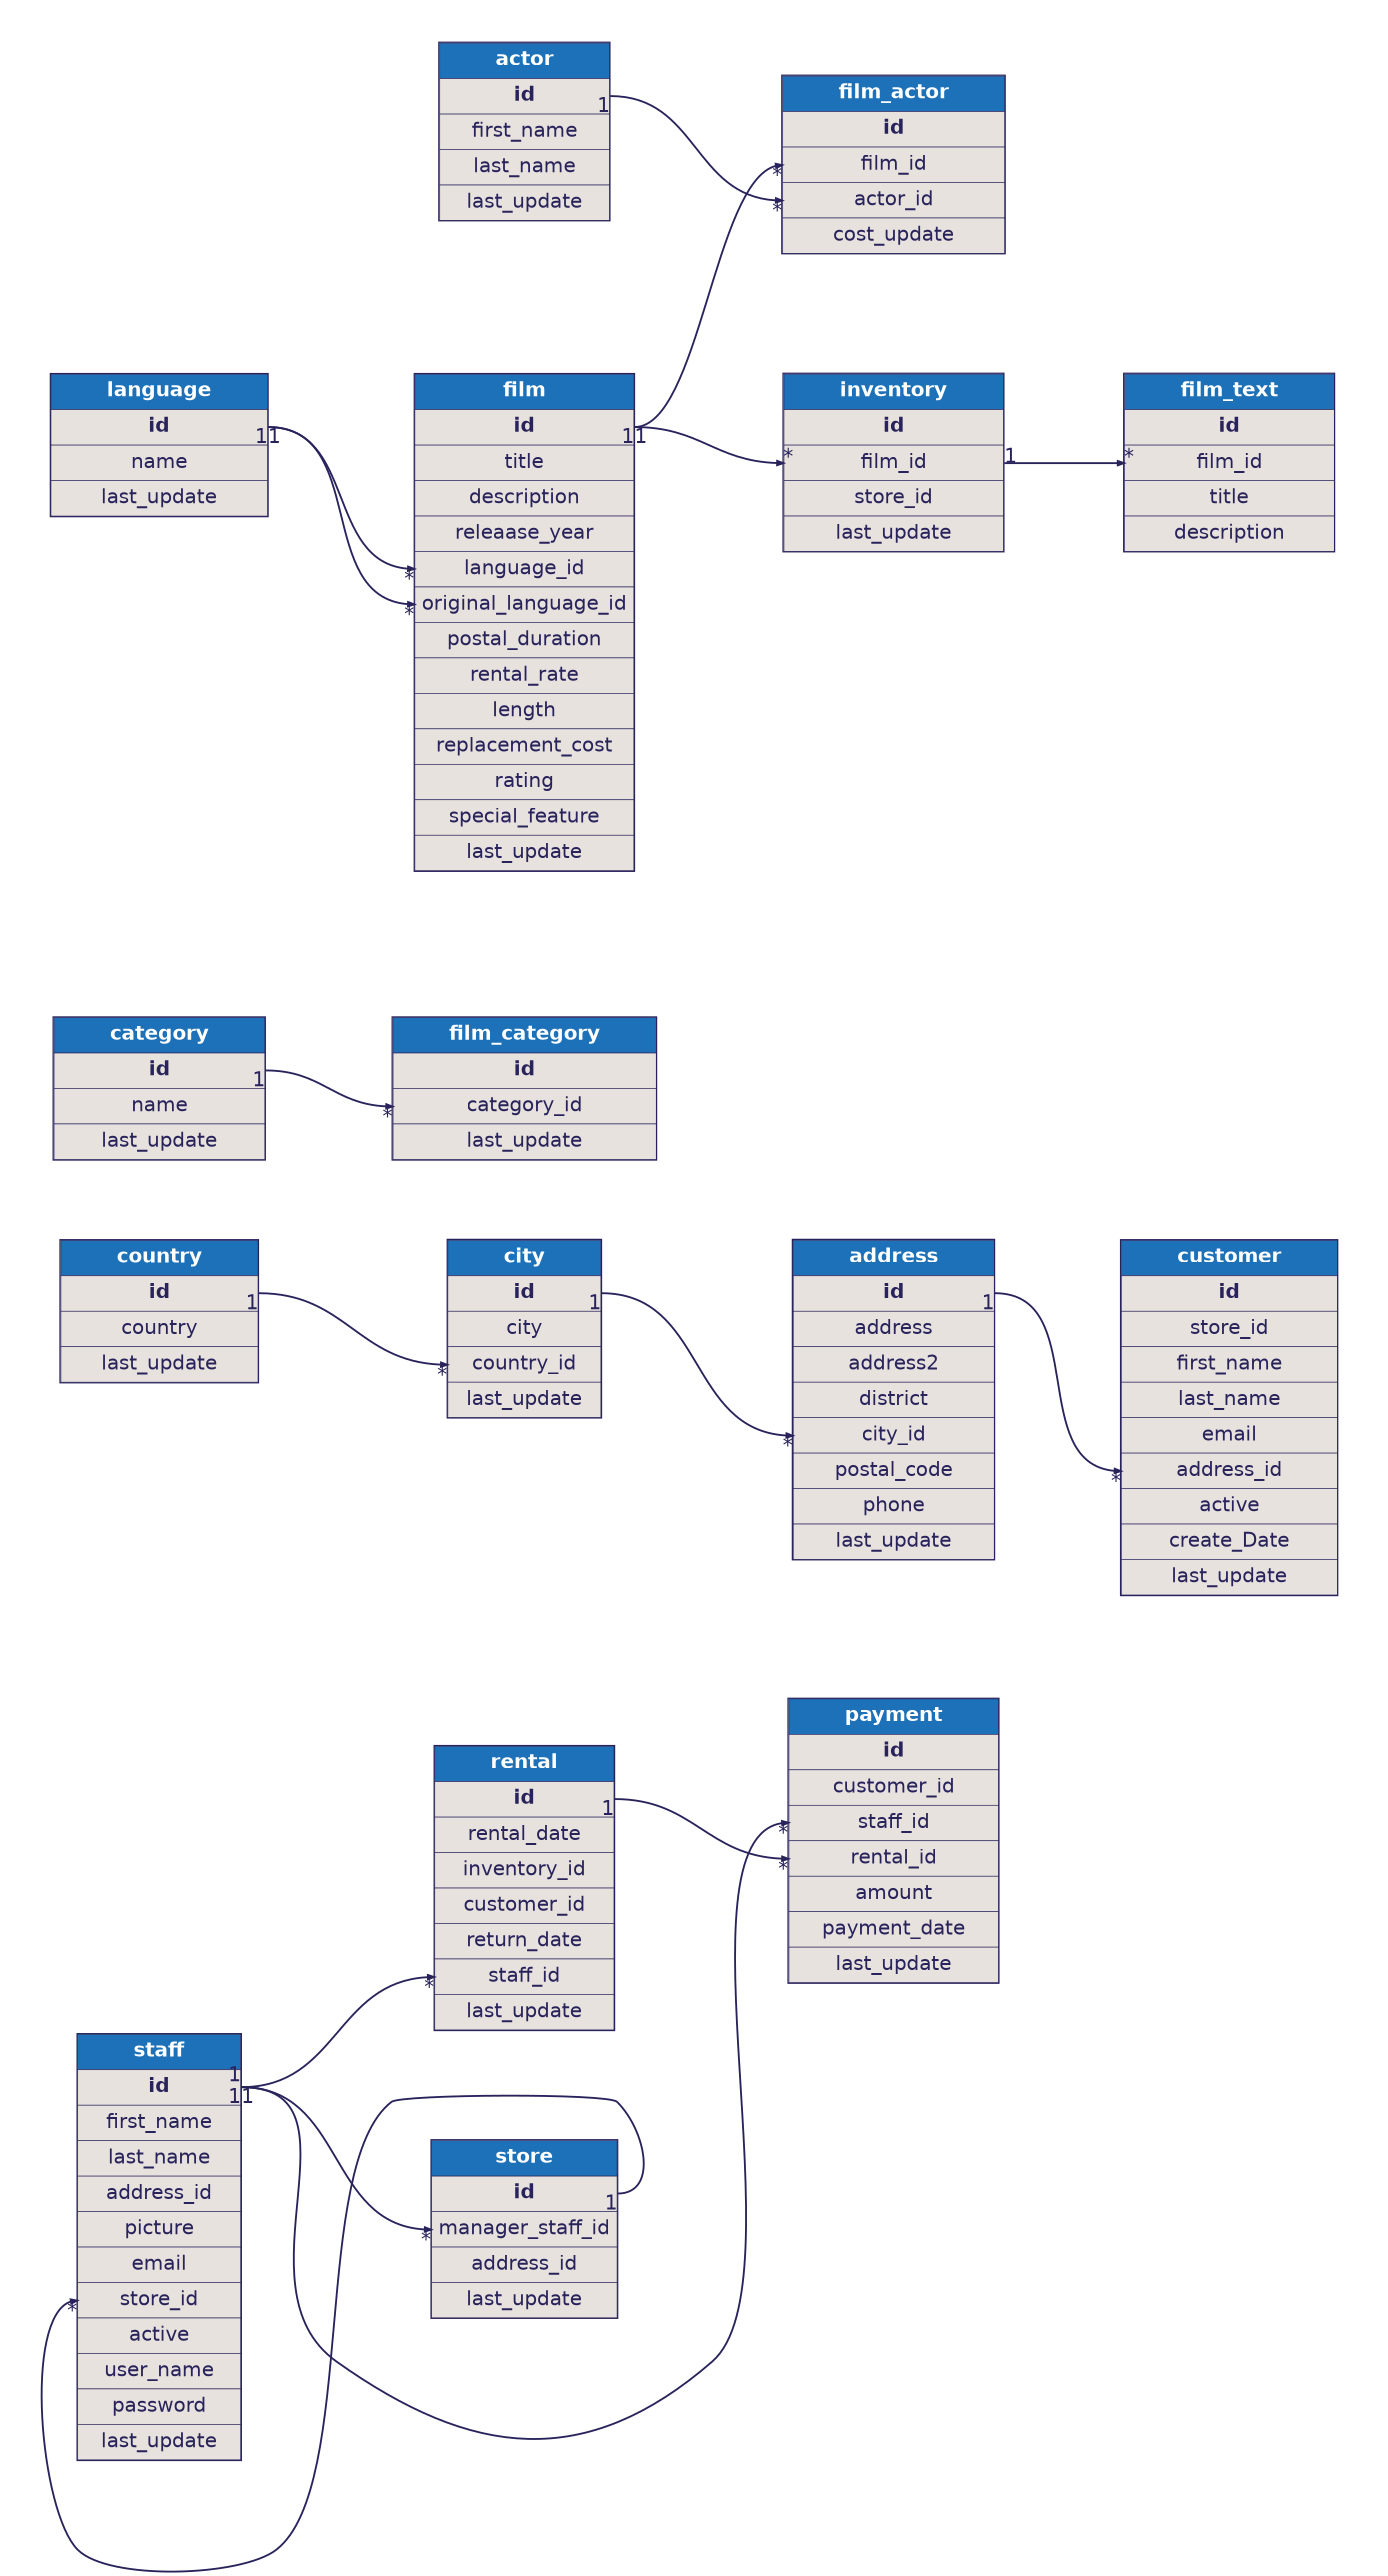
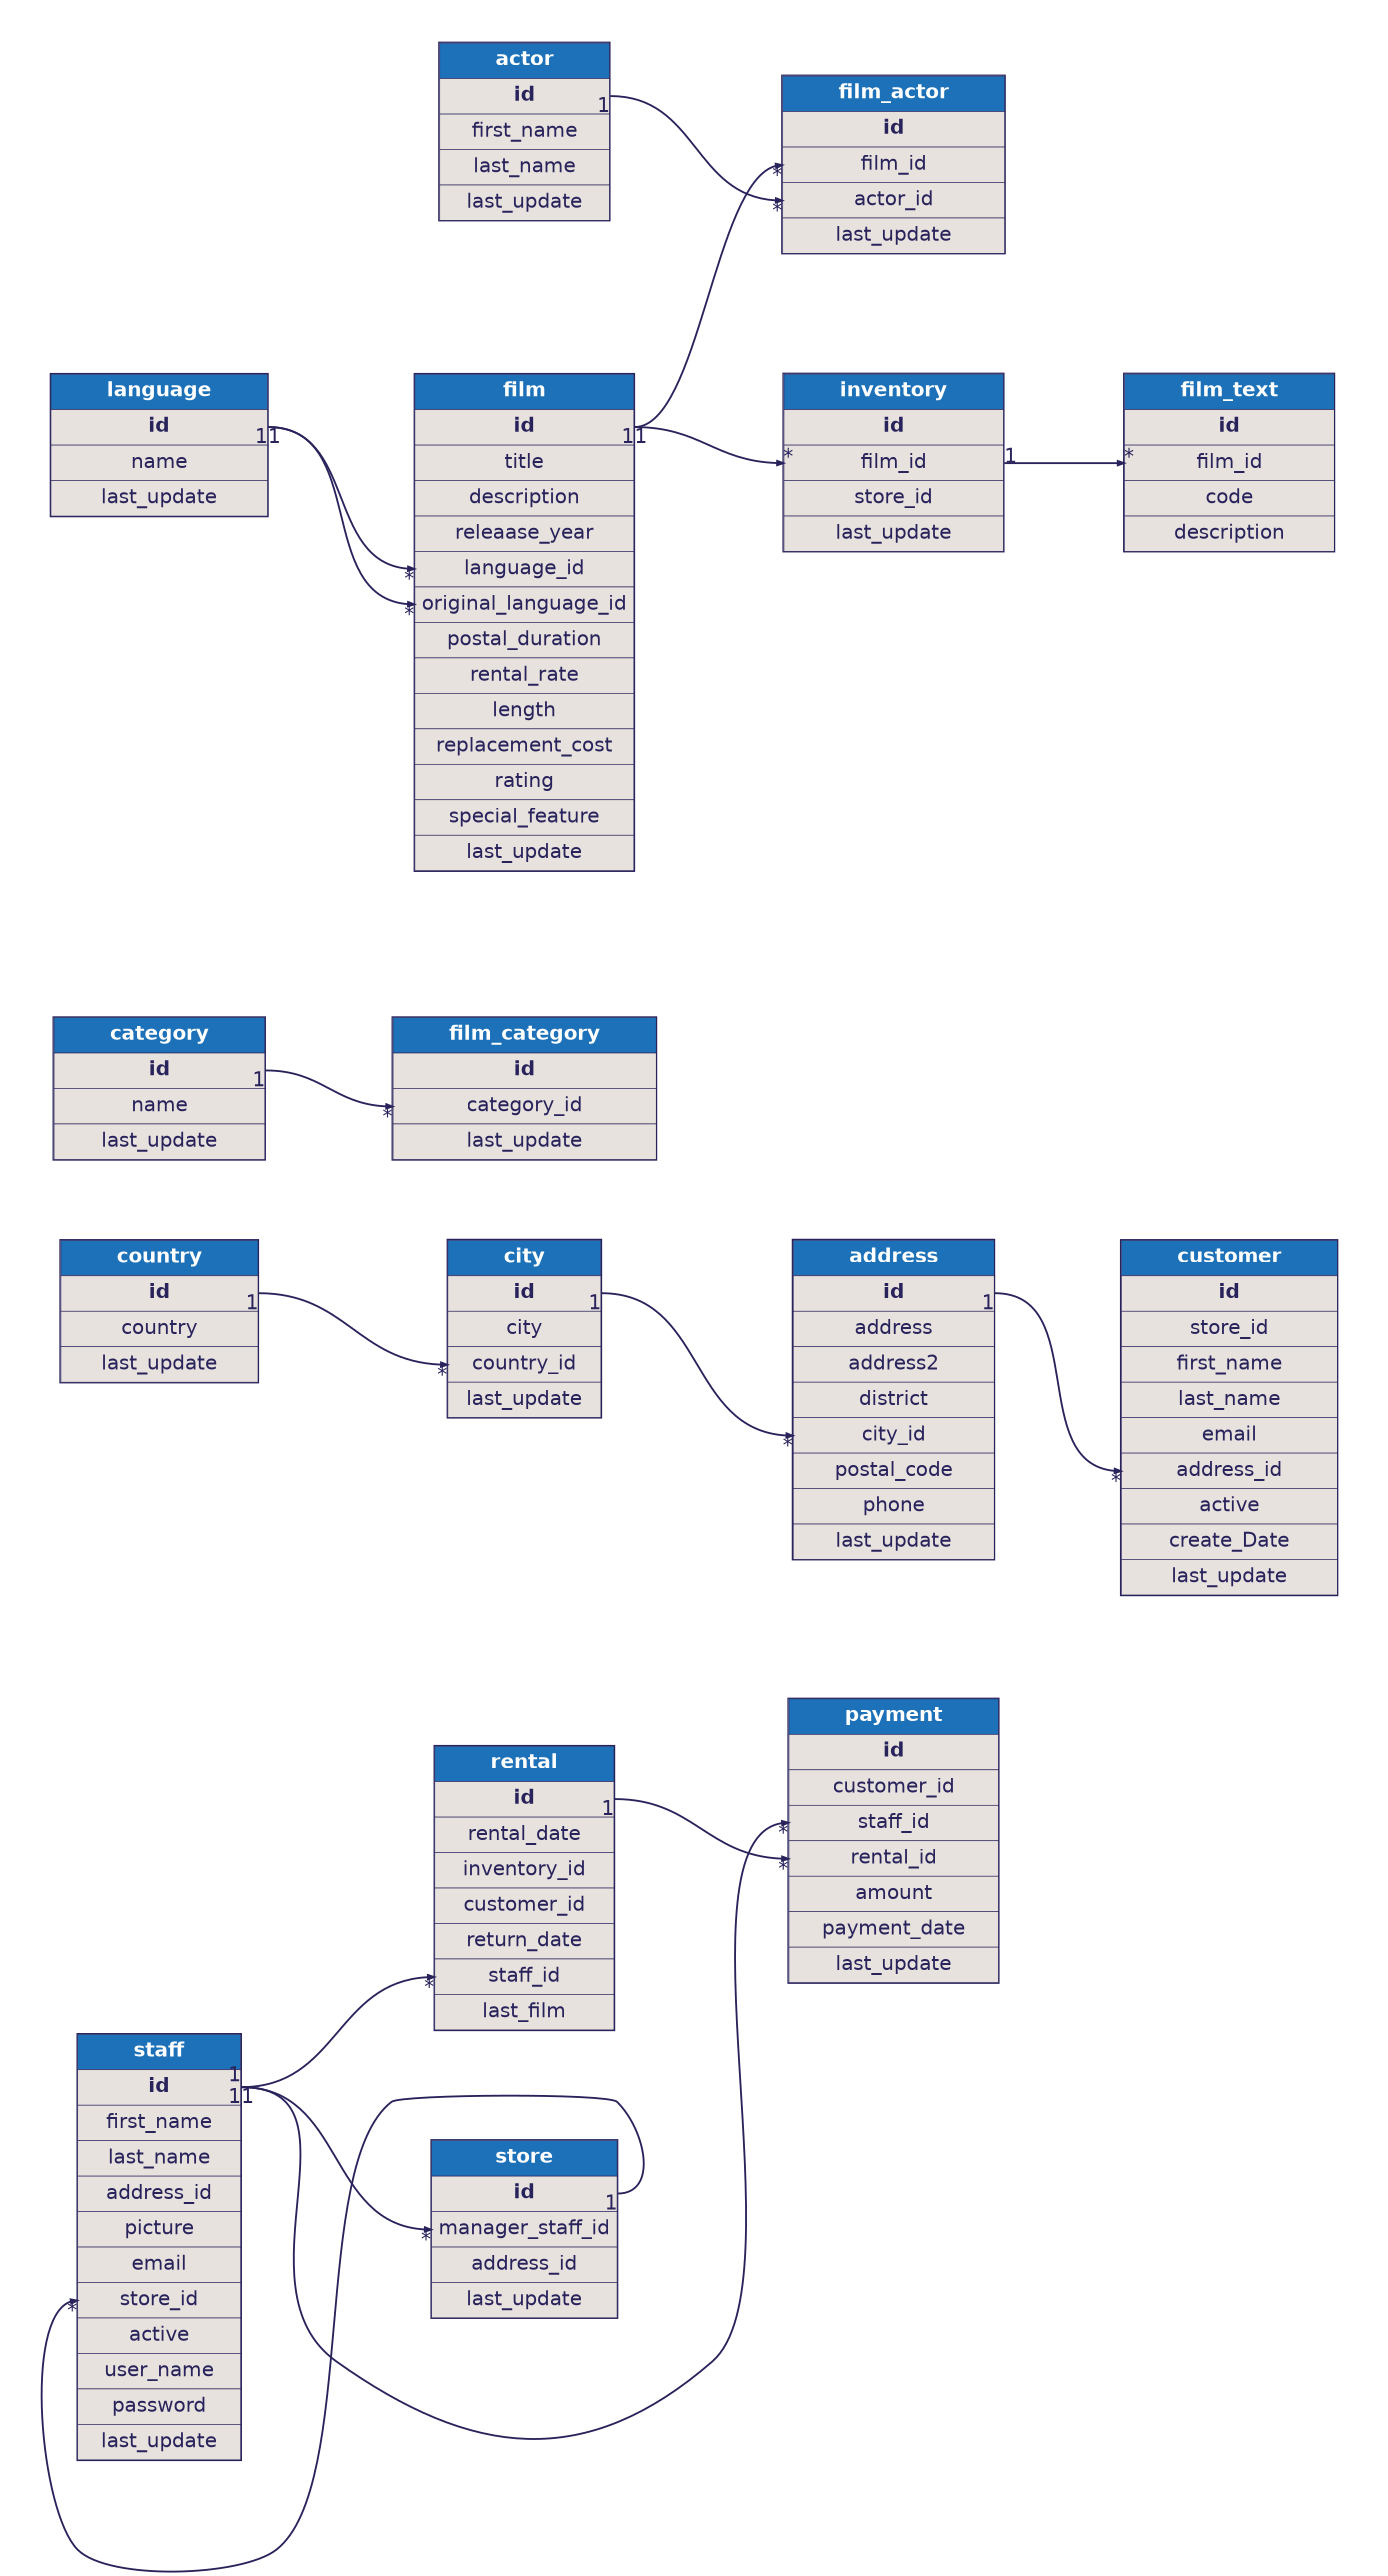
node "film_actor": text "cost_update" -> "last_update"
node "film_text": text "title" -> "code"
node "rental": text "last_update" -> "last_film"
